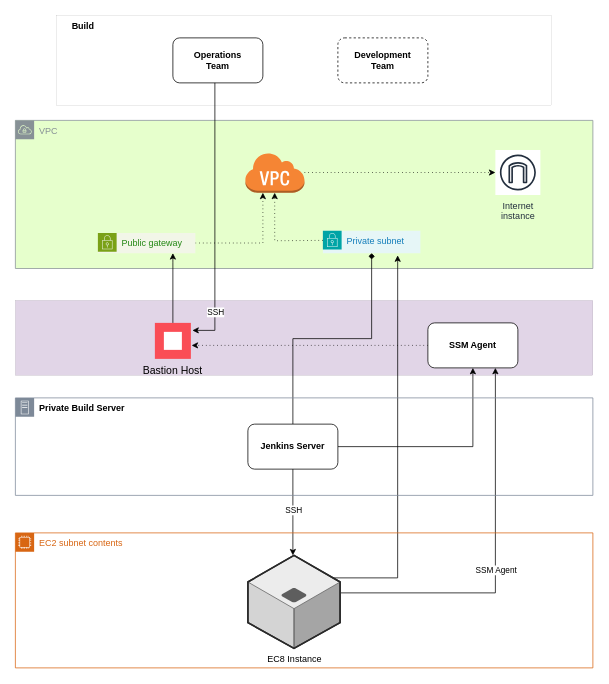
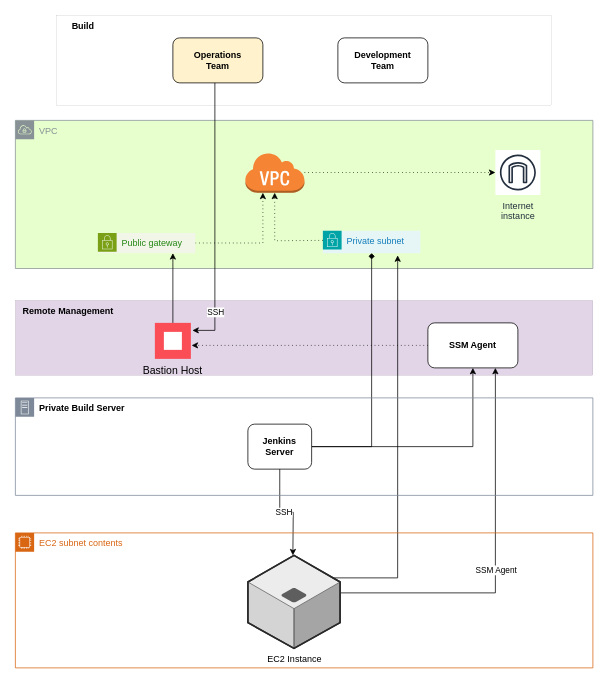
node "Operations Team": fillcolor #ffffff -> #fff2cc
node "Development Team": style dashed -> solid
node "Remote Management": added
node "Jenkins Server": size 90x45 -> 64x45
node "EC8 Instance": label "EC8 Instance" -> "EC2 Instance"
